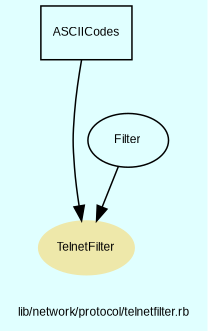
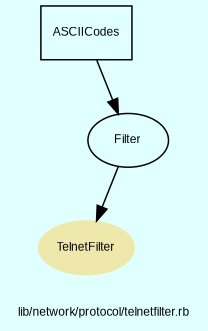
edge "ASCIICodes" -> "TelnetFilter": now "ASCIICodes" -> "Filter"
